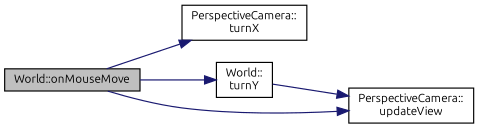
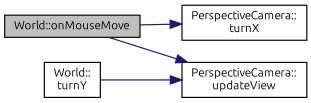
edge "World::onMouseMove" -> "World:: turnY": removed
